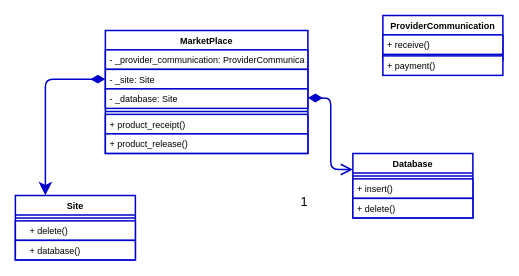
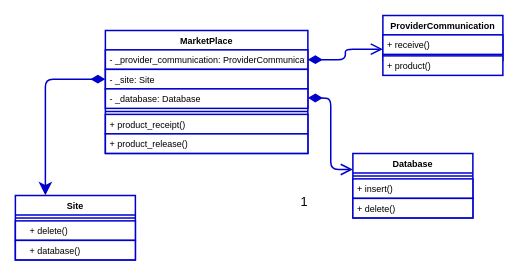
edge "ProviderCommunication" -- "- _provider_communication: ProviderCommunication": added
node "+ payment()": label "+ payment()" -> "+ product()"
node "- _database: Site": label "- _database: Site" -> "- _database: Database"
